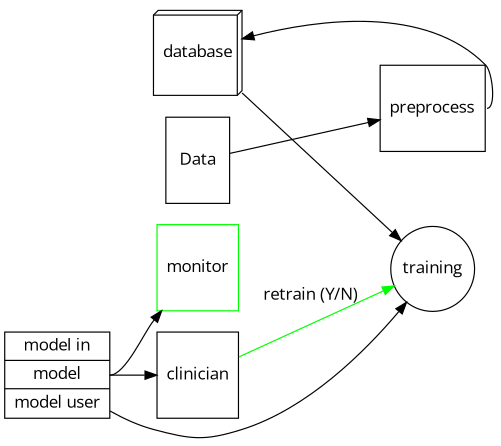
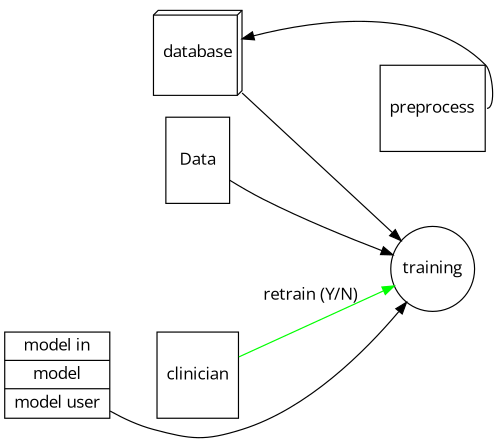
edge "Data" -> "preprocess": now "Data" -> "training"
node "monitor": removed
edge "model in" -> "clinician": removed
